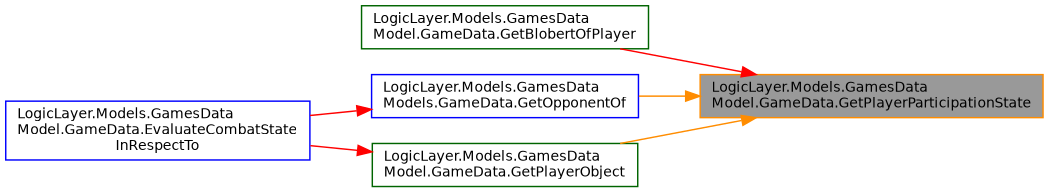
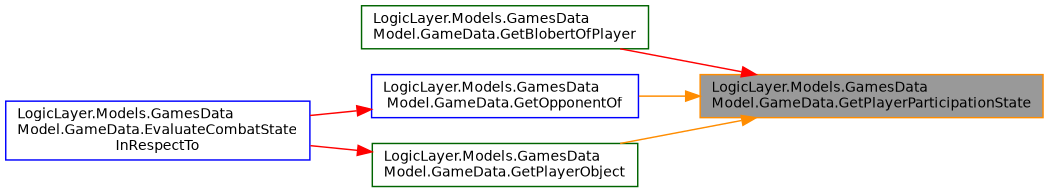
node "LogicLayer.Models.GamesData Models.GameData.GetOpponentOf": label "LogicLayer.Models.GamesData Models.GameData.GetOpponentOf" -> "LogicLayer.Models.GamesData Model.GameData.GetOpponentOf"
